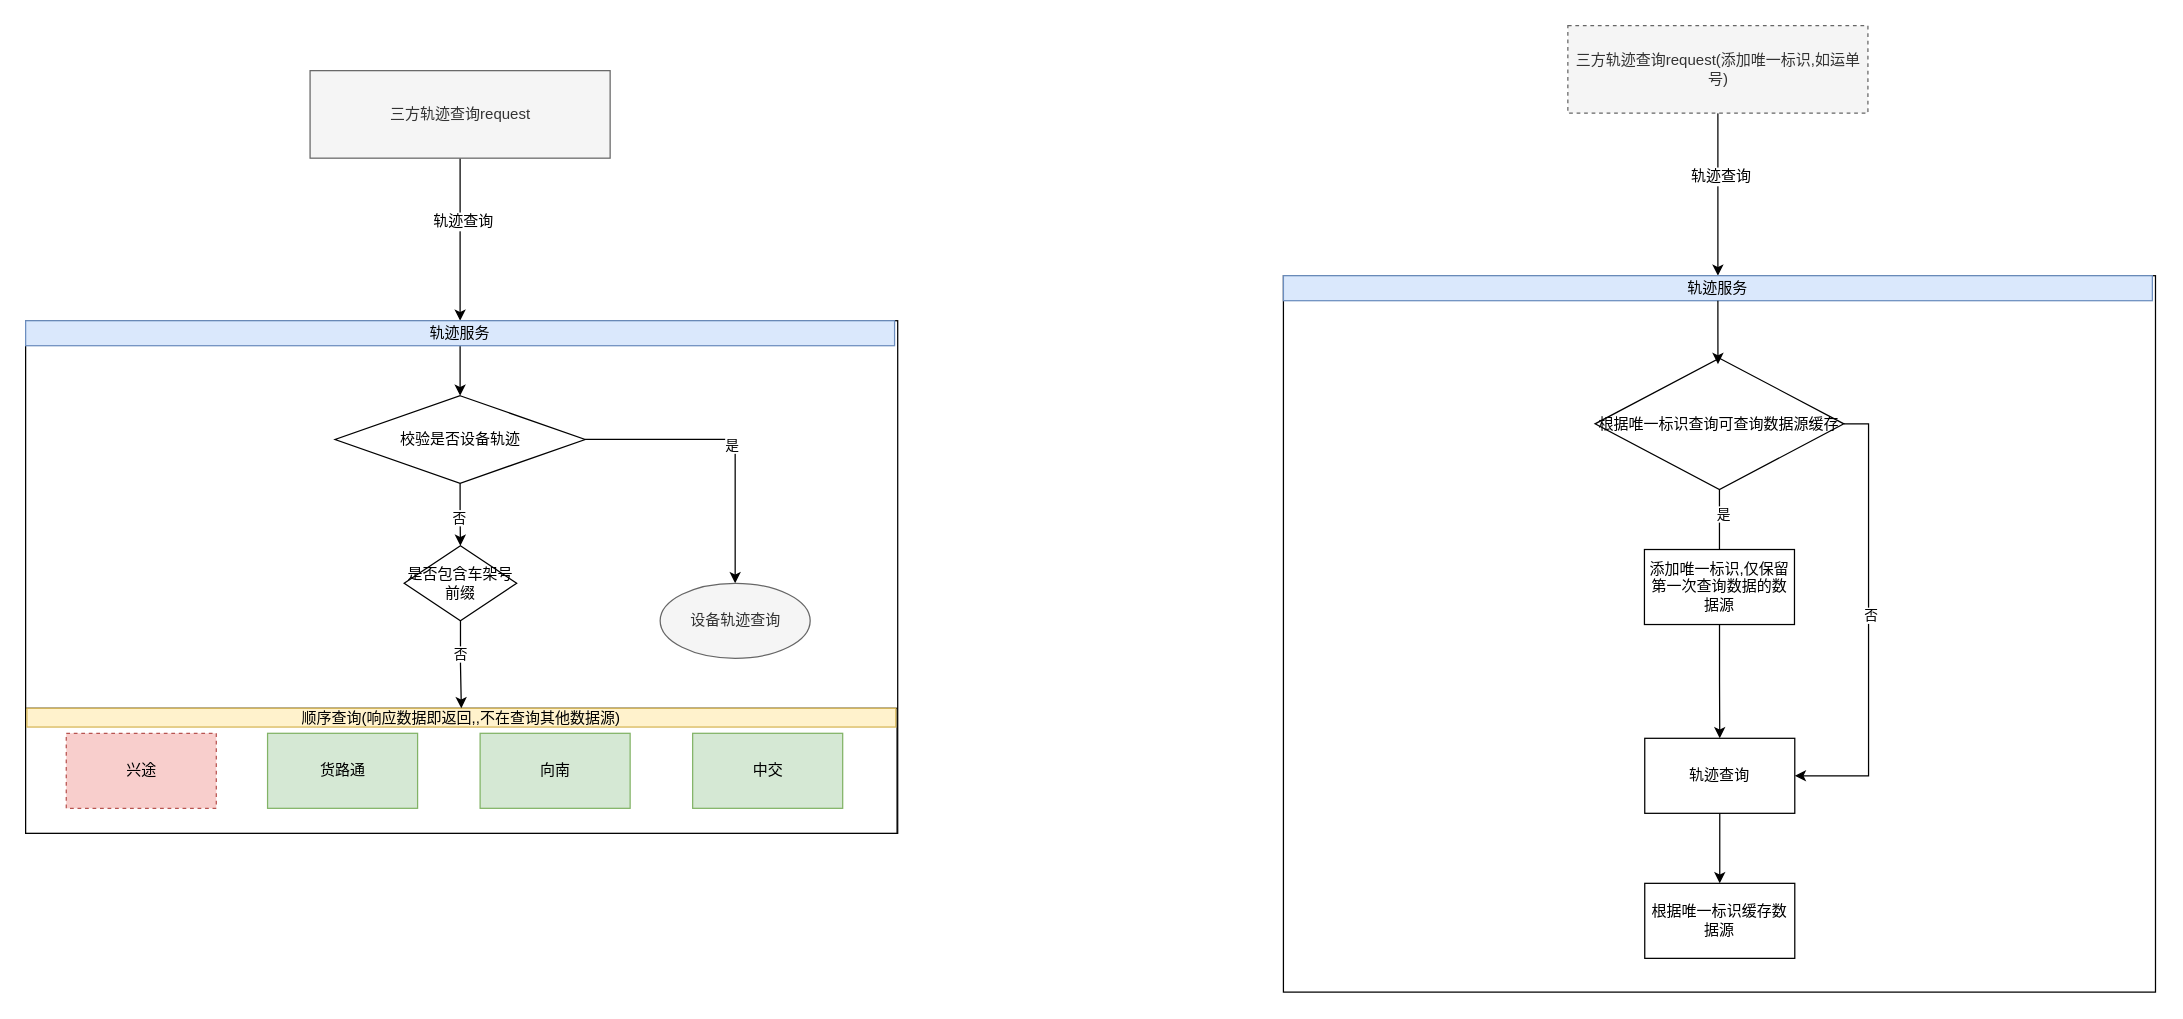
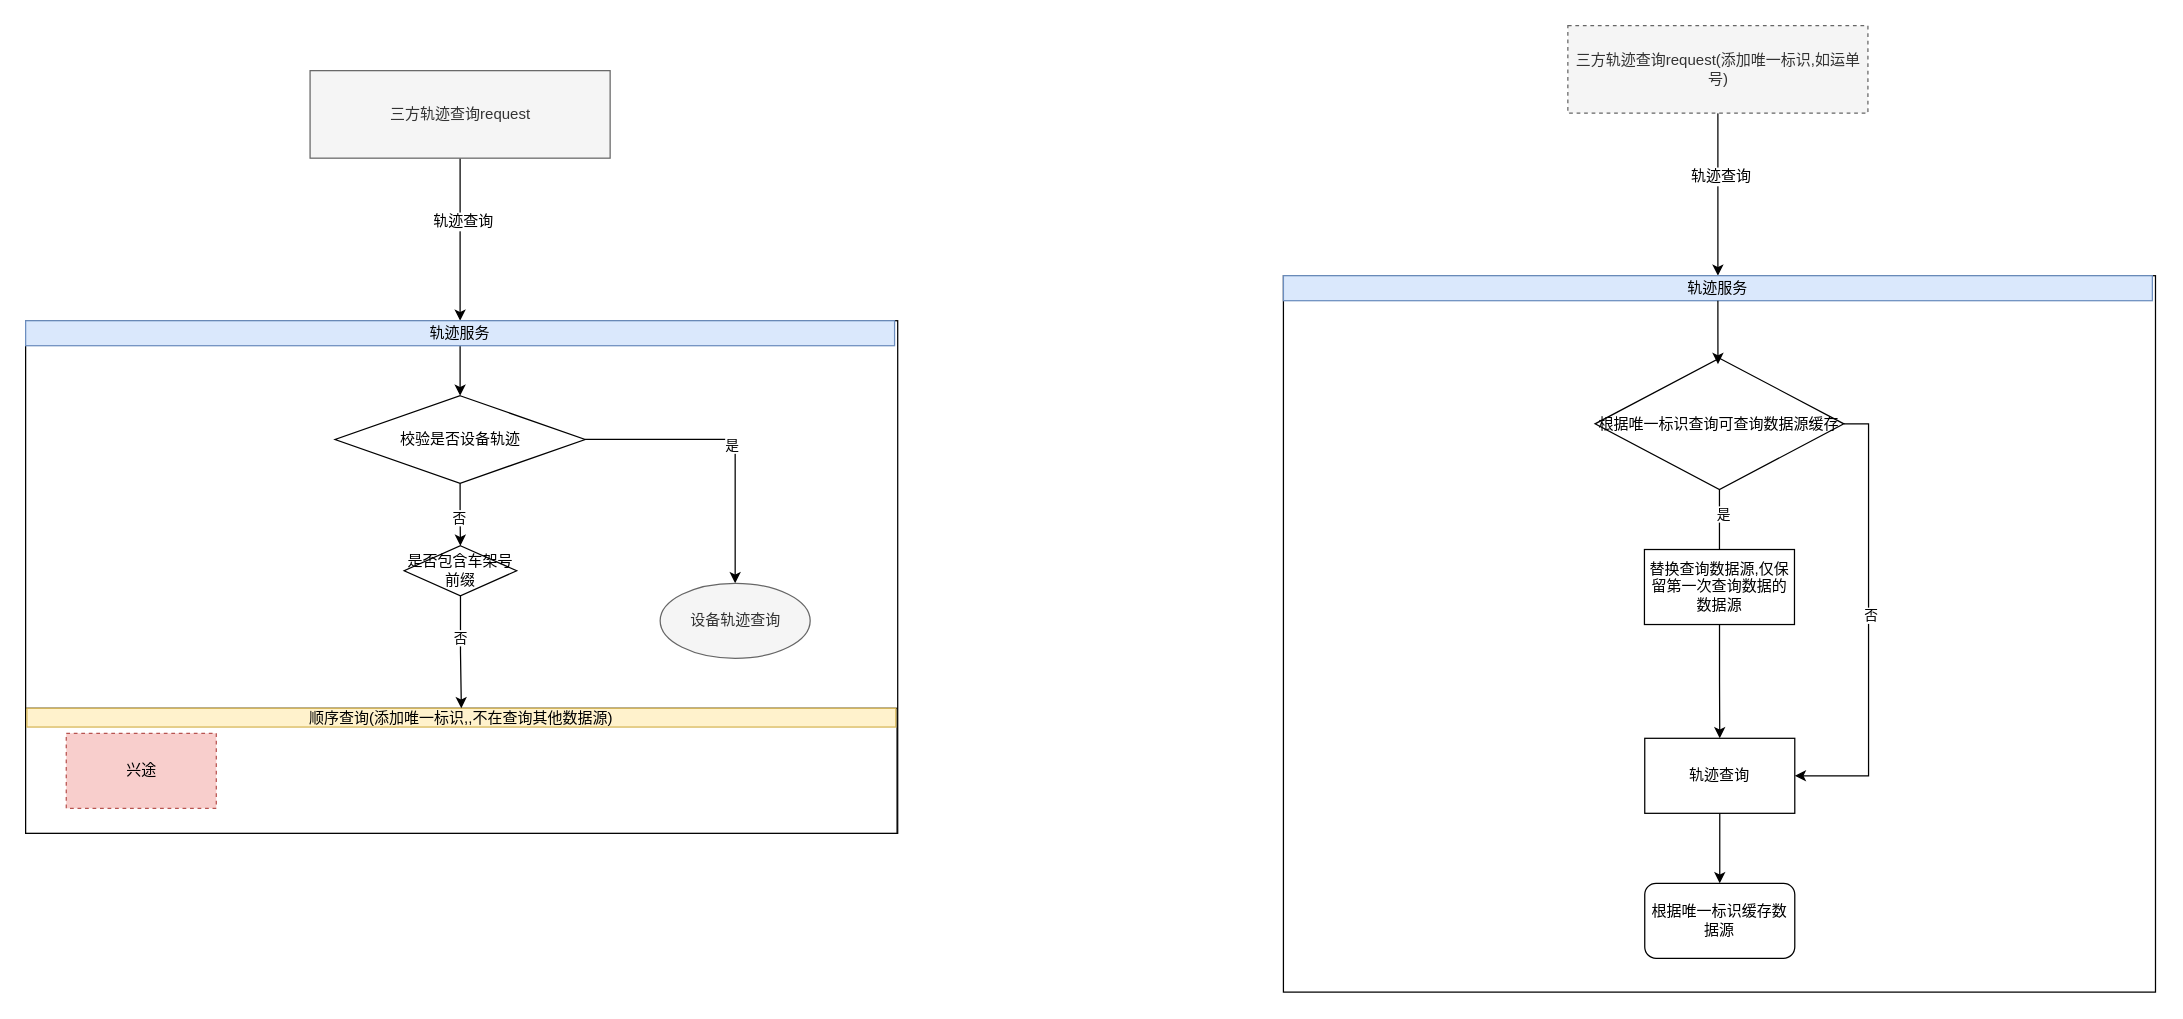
node "是否包含车架号前缀": size 113x75 -> 113x50
node "添加唯一标识,仅保留第一次查询数据的数据源": label "添加唯一标识,仅保留第一次查询数据的数据源" -> "替换查询数据源,仅保留第一次查询数据的数据源"
node "顺序查询(响应数据即返回,,不在查询其他数据源)": label "顺序查询(响应数据即返回,,不在查询其他数据源)" -> "顺序查询(添加唯一标识,,不在查询其他数据源)"
node "货路通": removed
node "向南": removed
node "中交": removed
node "根据唯一标识缓存数据源": shape rectangle -> rounded rectangle
